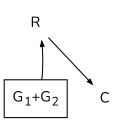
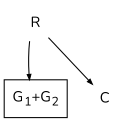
edge "G" -> "R": reversed
